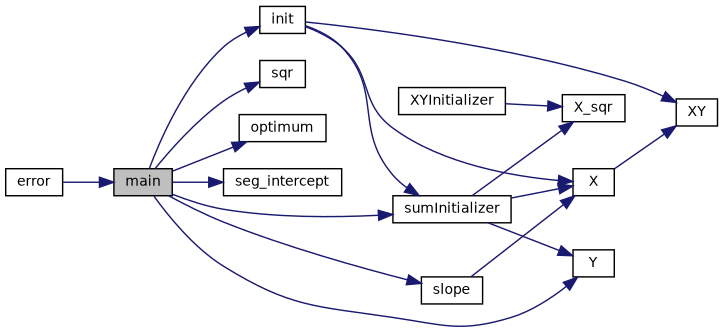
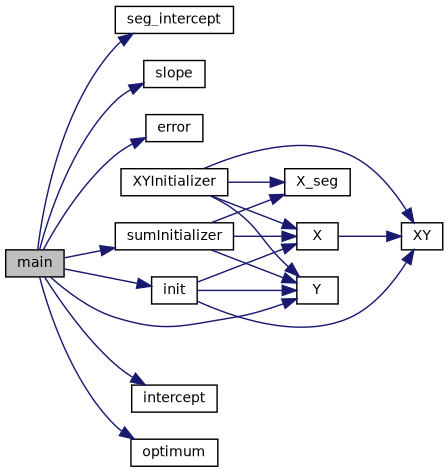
node "sqr": label "sqr" -> "intercept"
node "X_sqr": label "X_sqr" -> "X_seg"
edge "init" -> "sumInitializer": now "init" -> "Y"
edge "XYInitializer" -> "XY": added
edge "error" -> "main": reversed
edge "XYInitializer" -> "Y": added
edge "slope" -> "X": now "XYInitializer" -> "X"
